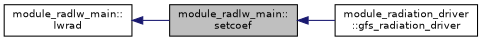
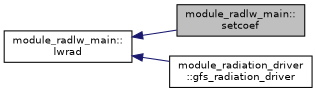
edge "module_radiation_driver ::gfs_radiation_driver" -> "module_radlw_main:: setcoef": now "module_radiation_driver ::gfs_radiation_driver" -> "module_radlw_main:: lwrad"
